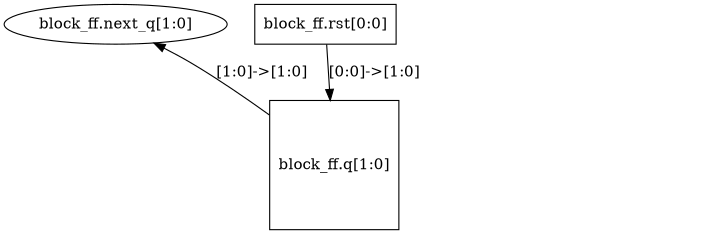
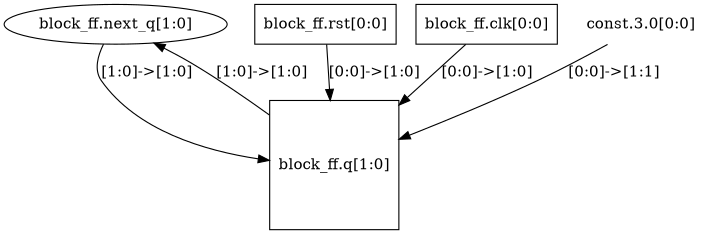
node "block_ff.clk[0:0]": added
node "const.3.0[0:0]": added
edge "block_ff.next_q[1:0]" -> "block_ff.q[1:0]": added, label "[1:0]->[1:0]"
